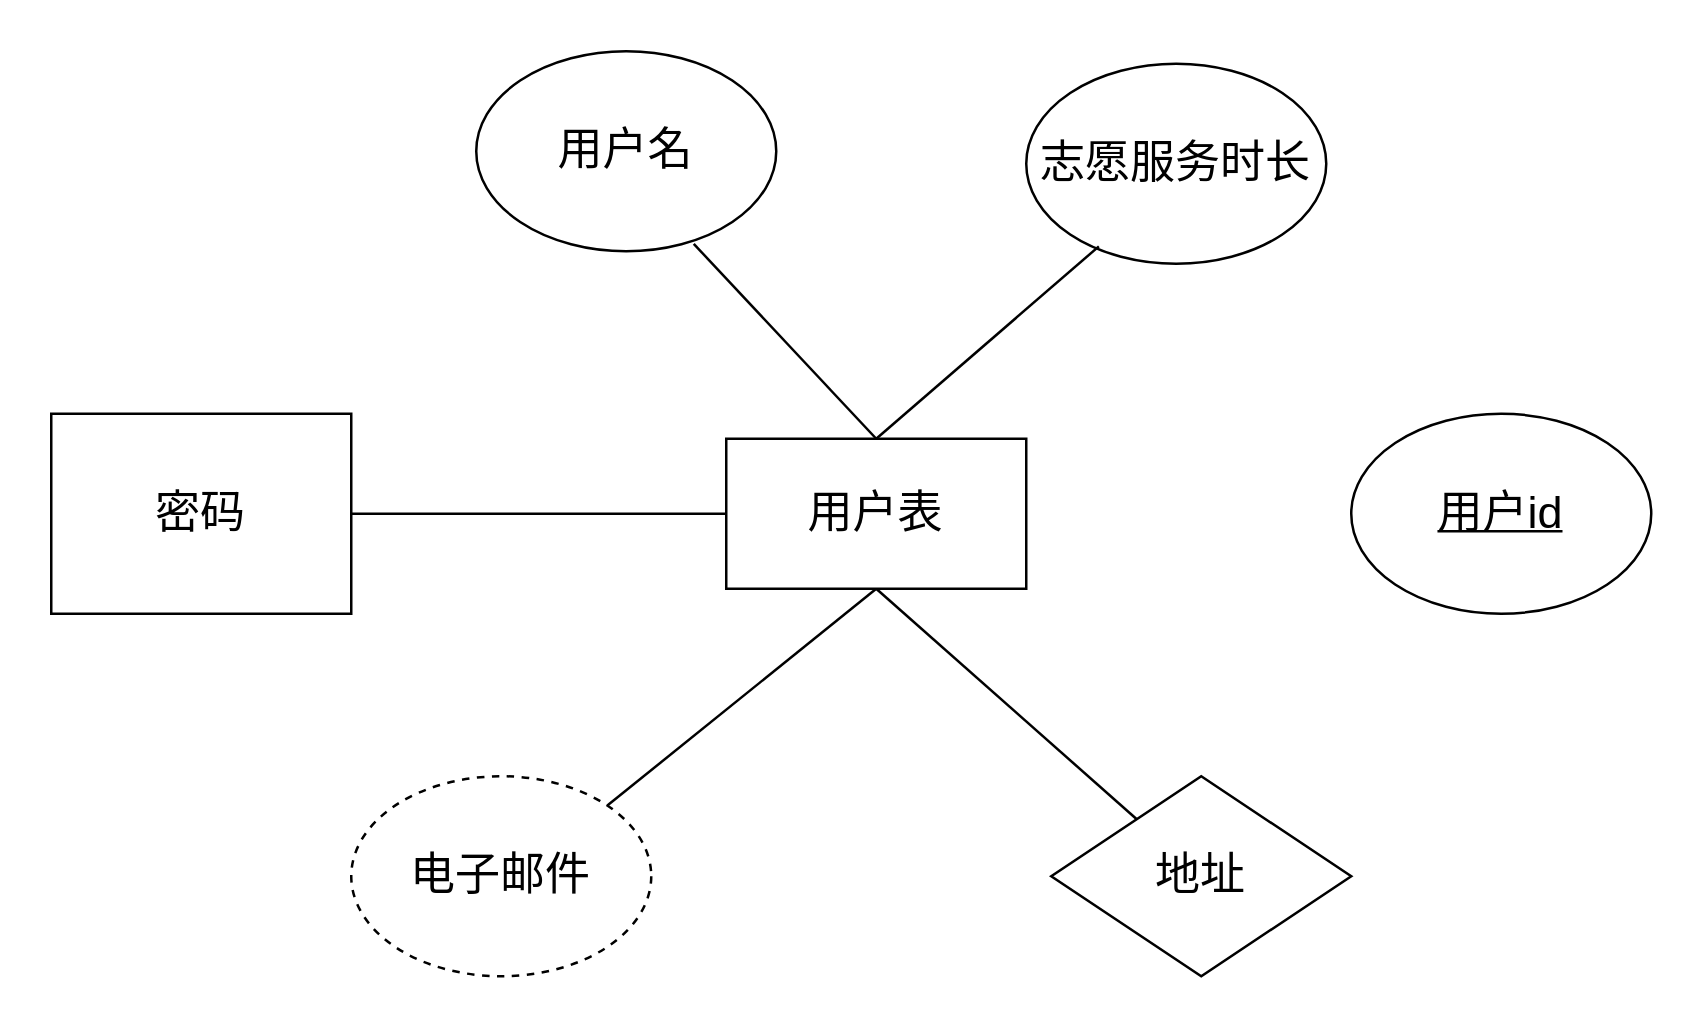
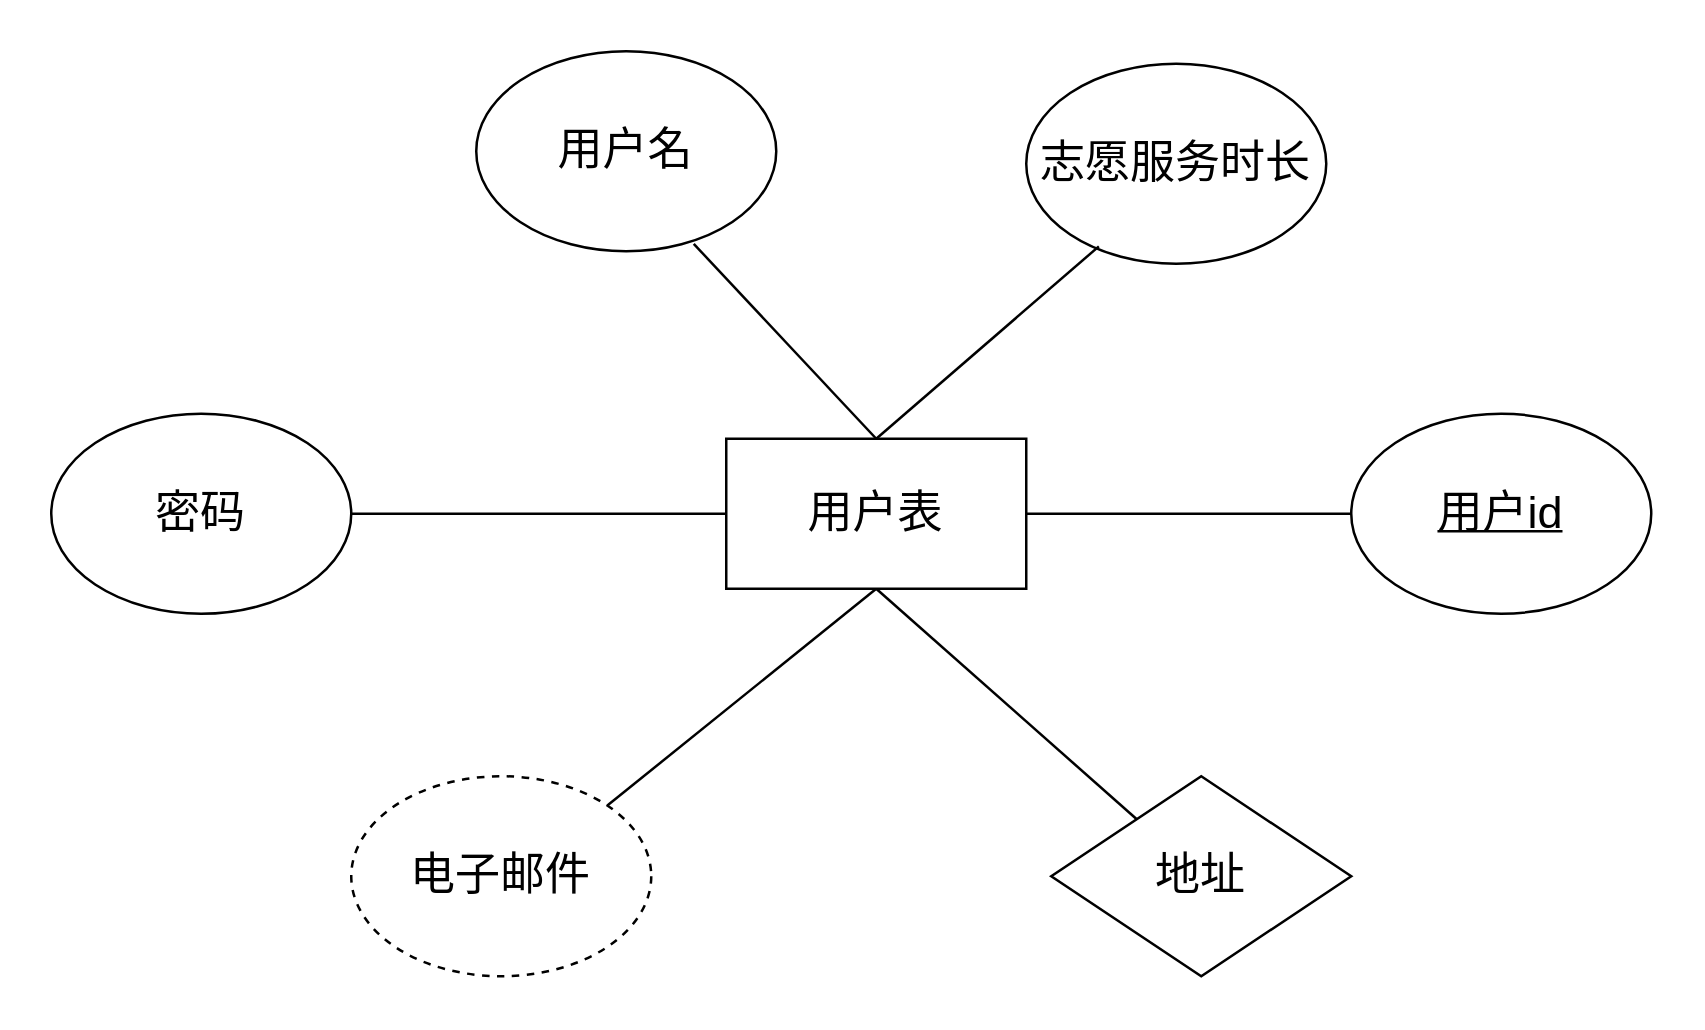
node "密码": shape rectangle -> ellipse
edge "用户表" -- "用户id": added
